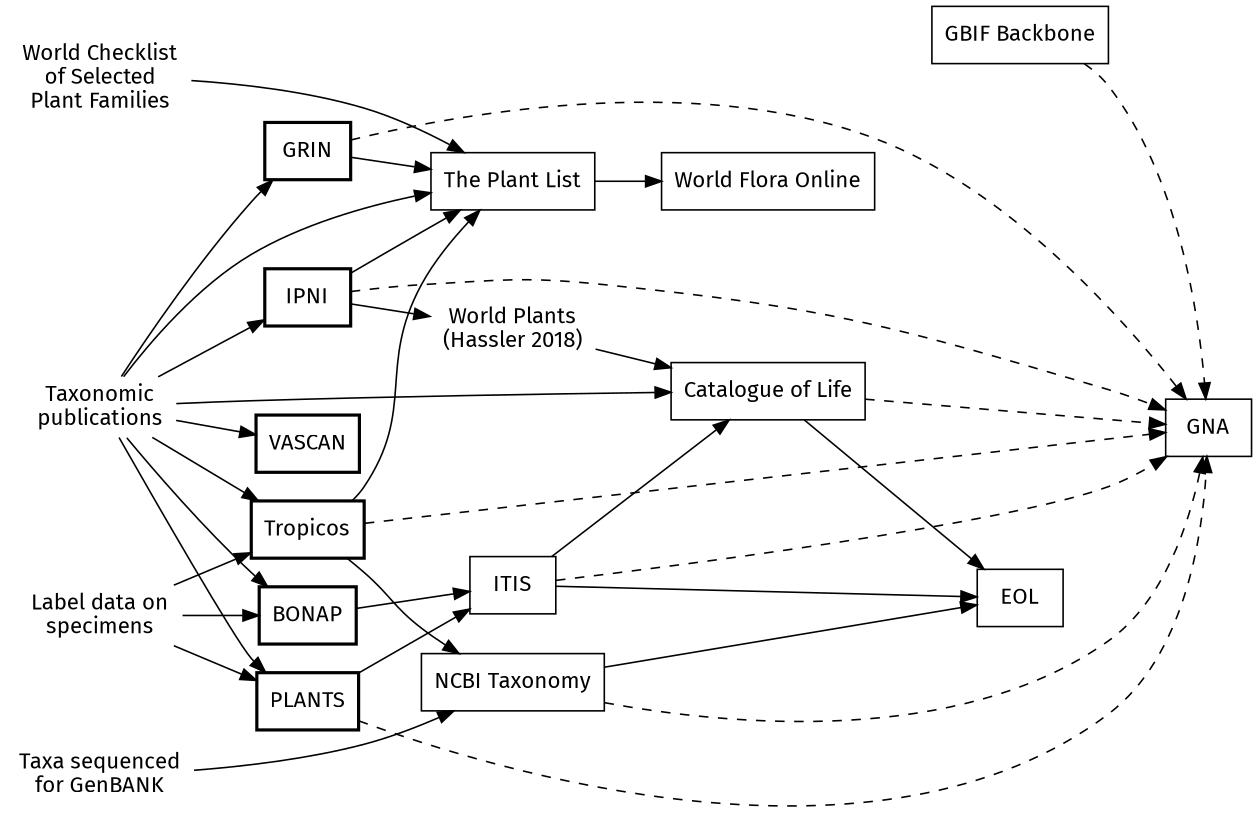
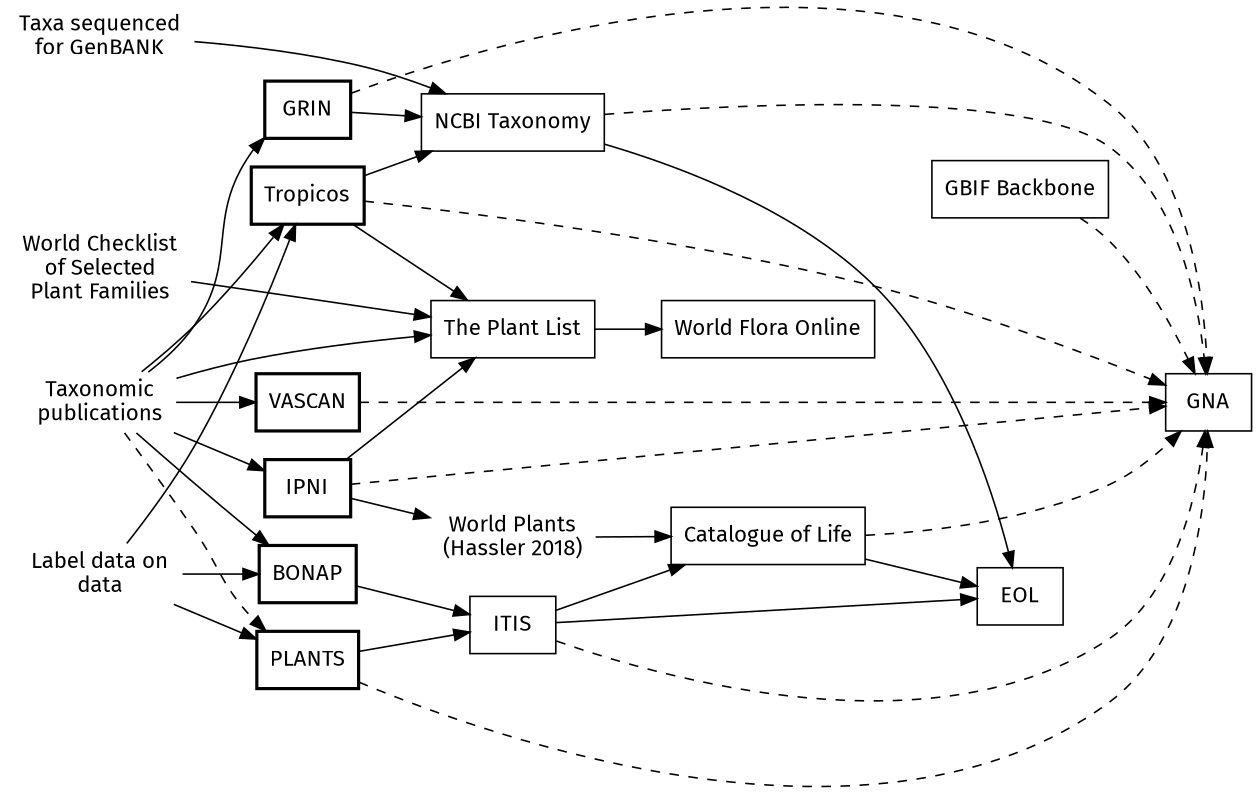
edge "GRIN" -> "The Plant List": now "GRIN" -> "NCBI Taxonomy"
edge "Taxonomic publications" -> "Catalogue of Life": removed
edge "VASCAN" -> "GNA": added
edge "Taxonomic publications" -> "PLANTS": style solid -> dashed
node "Label data on specimens": label "Label data on specimens" -> "Label data on data"
